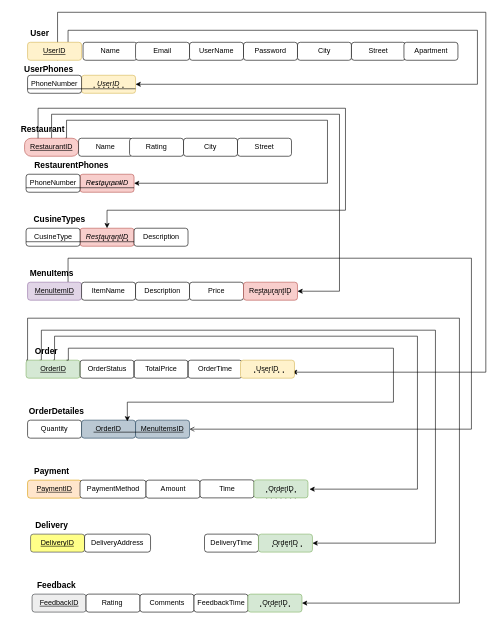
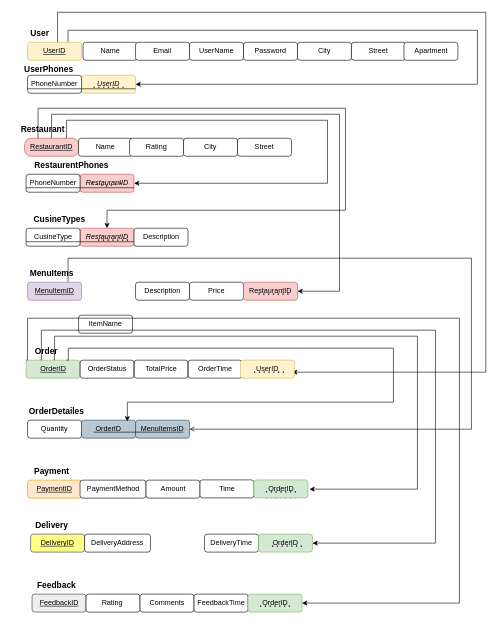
node "ItemName": moved (108, 291) -> (105, 324)
